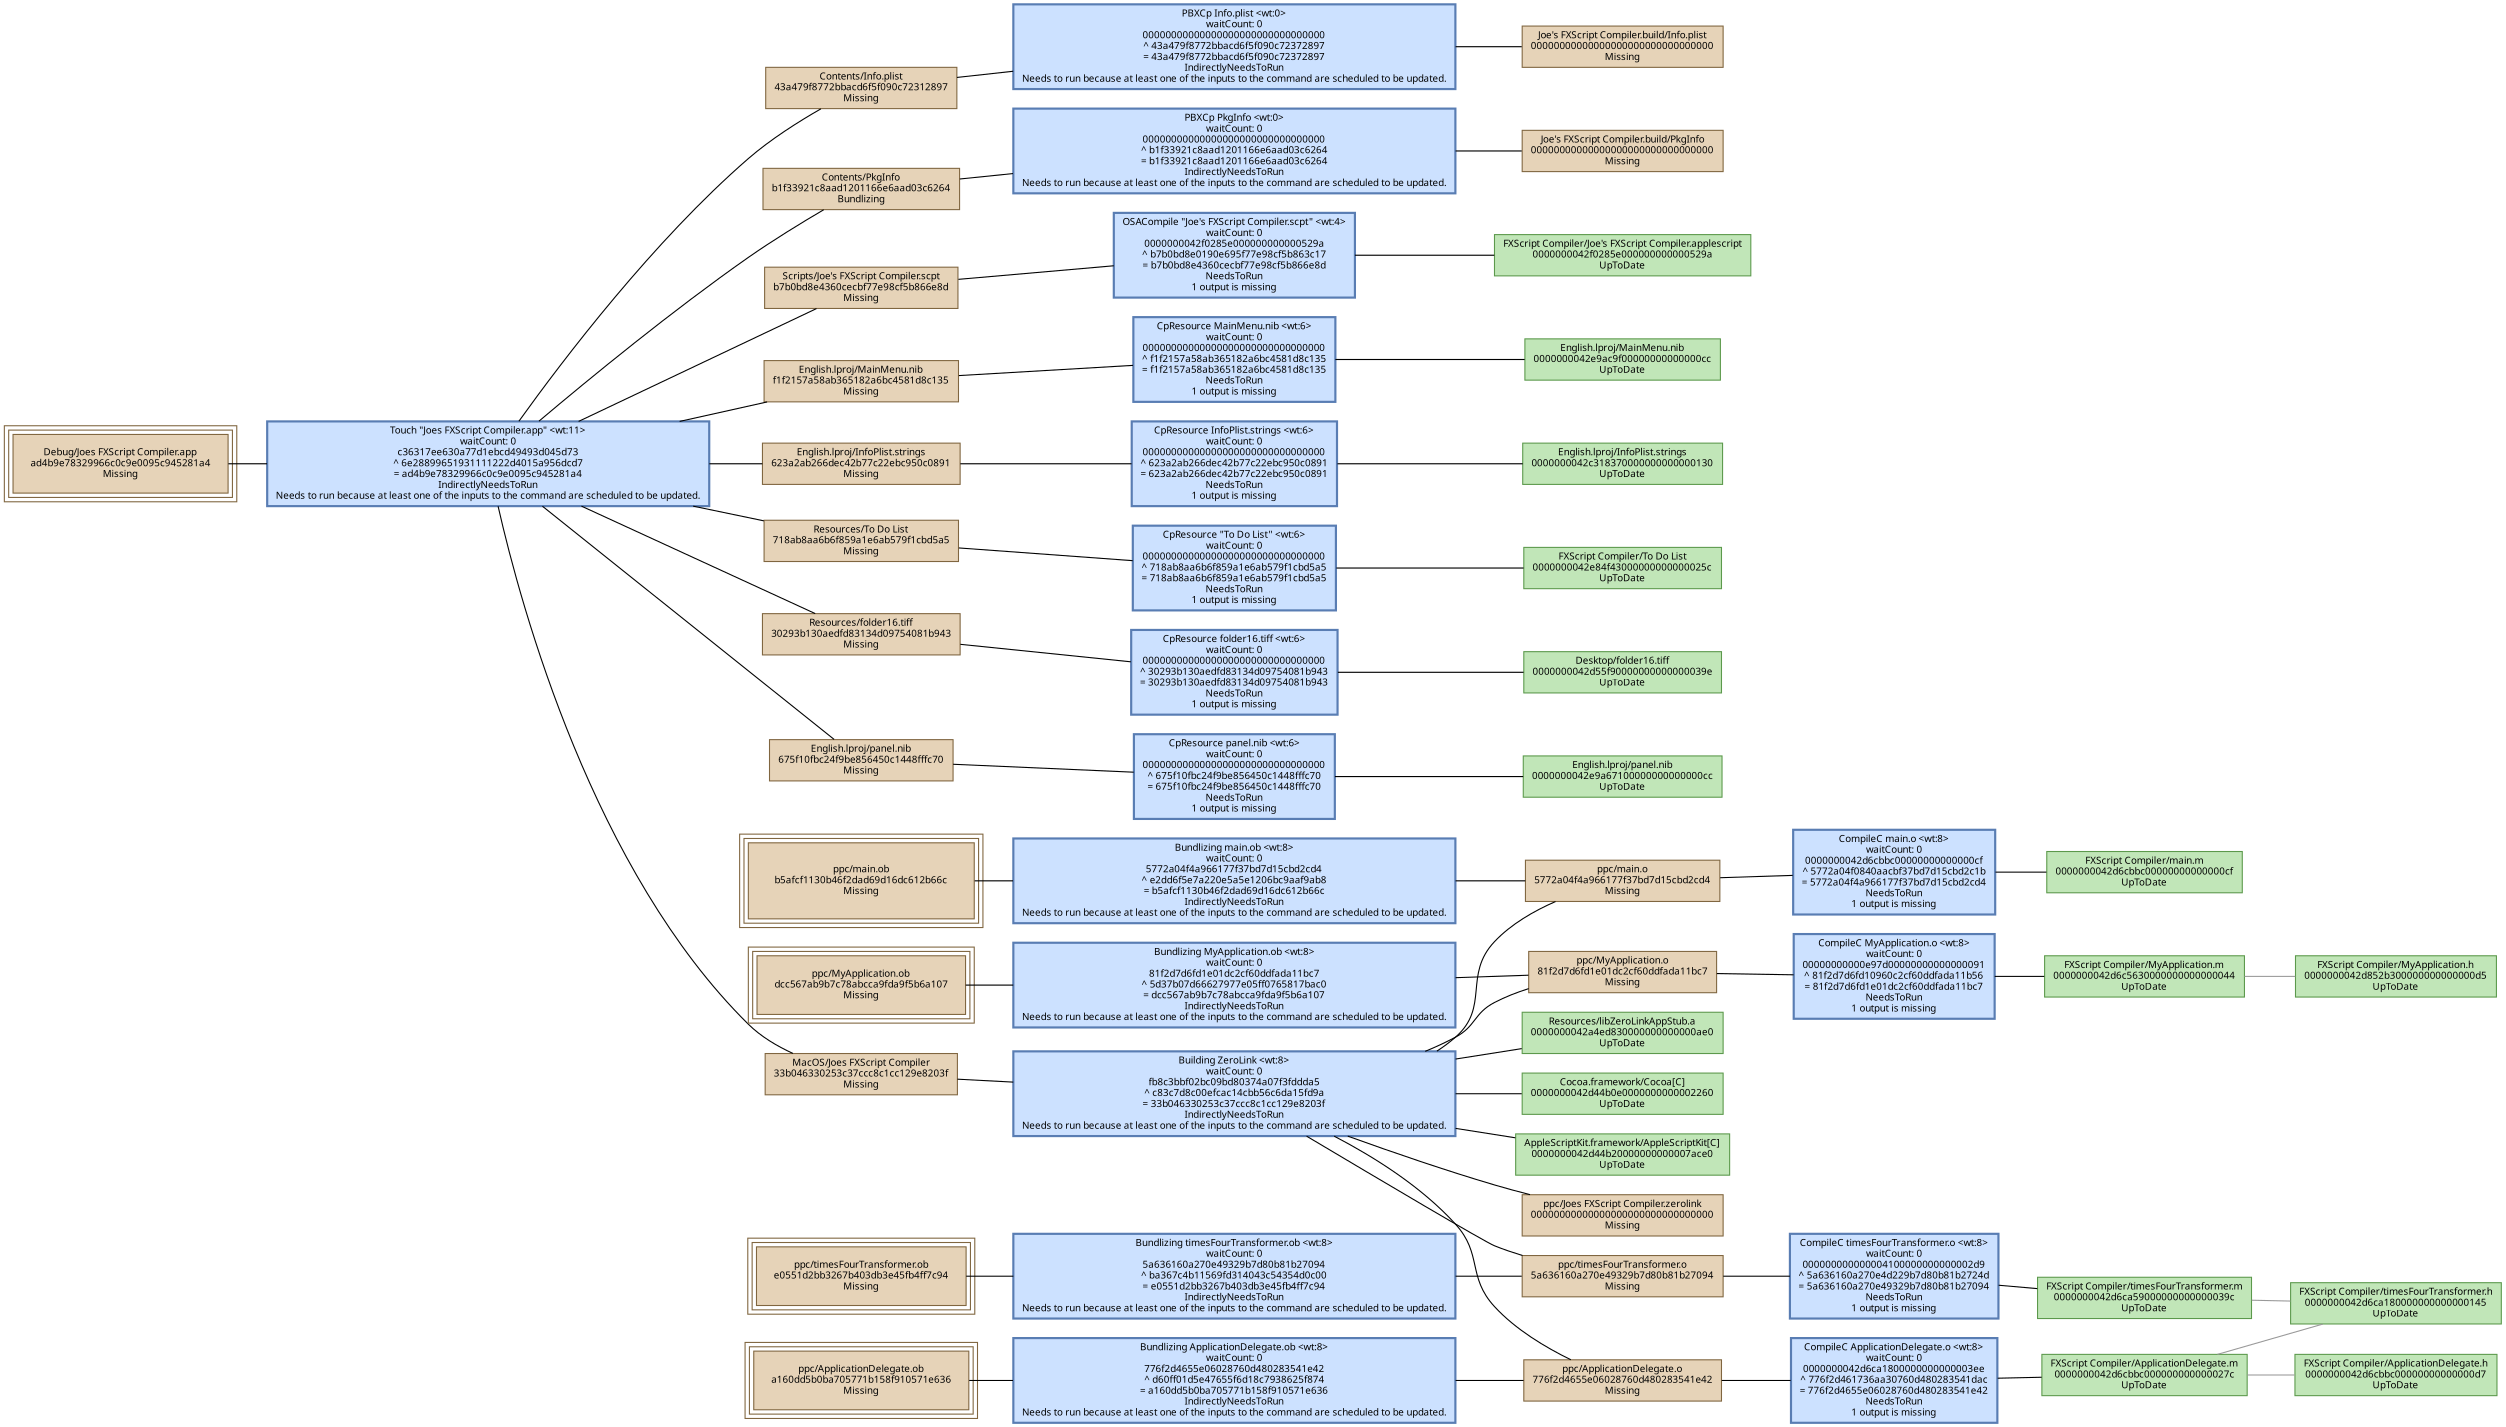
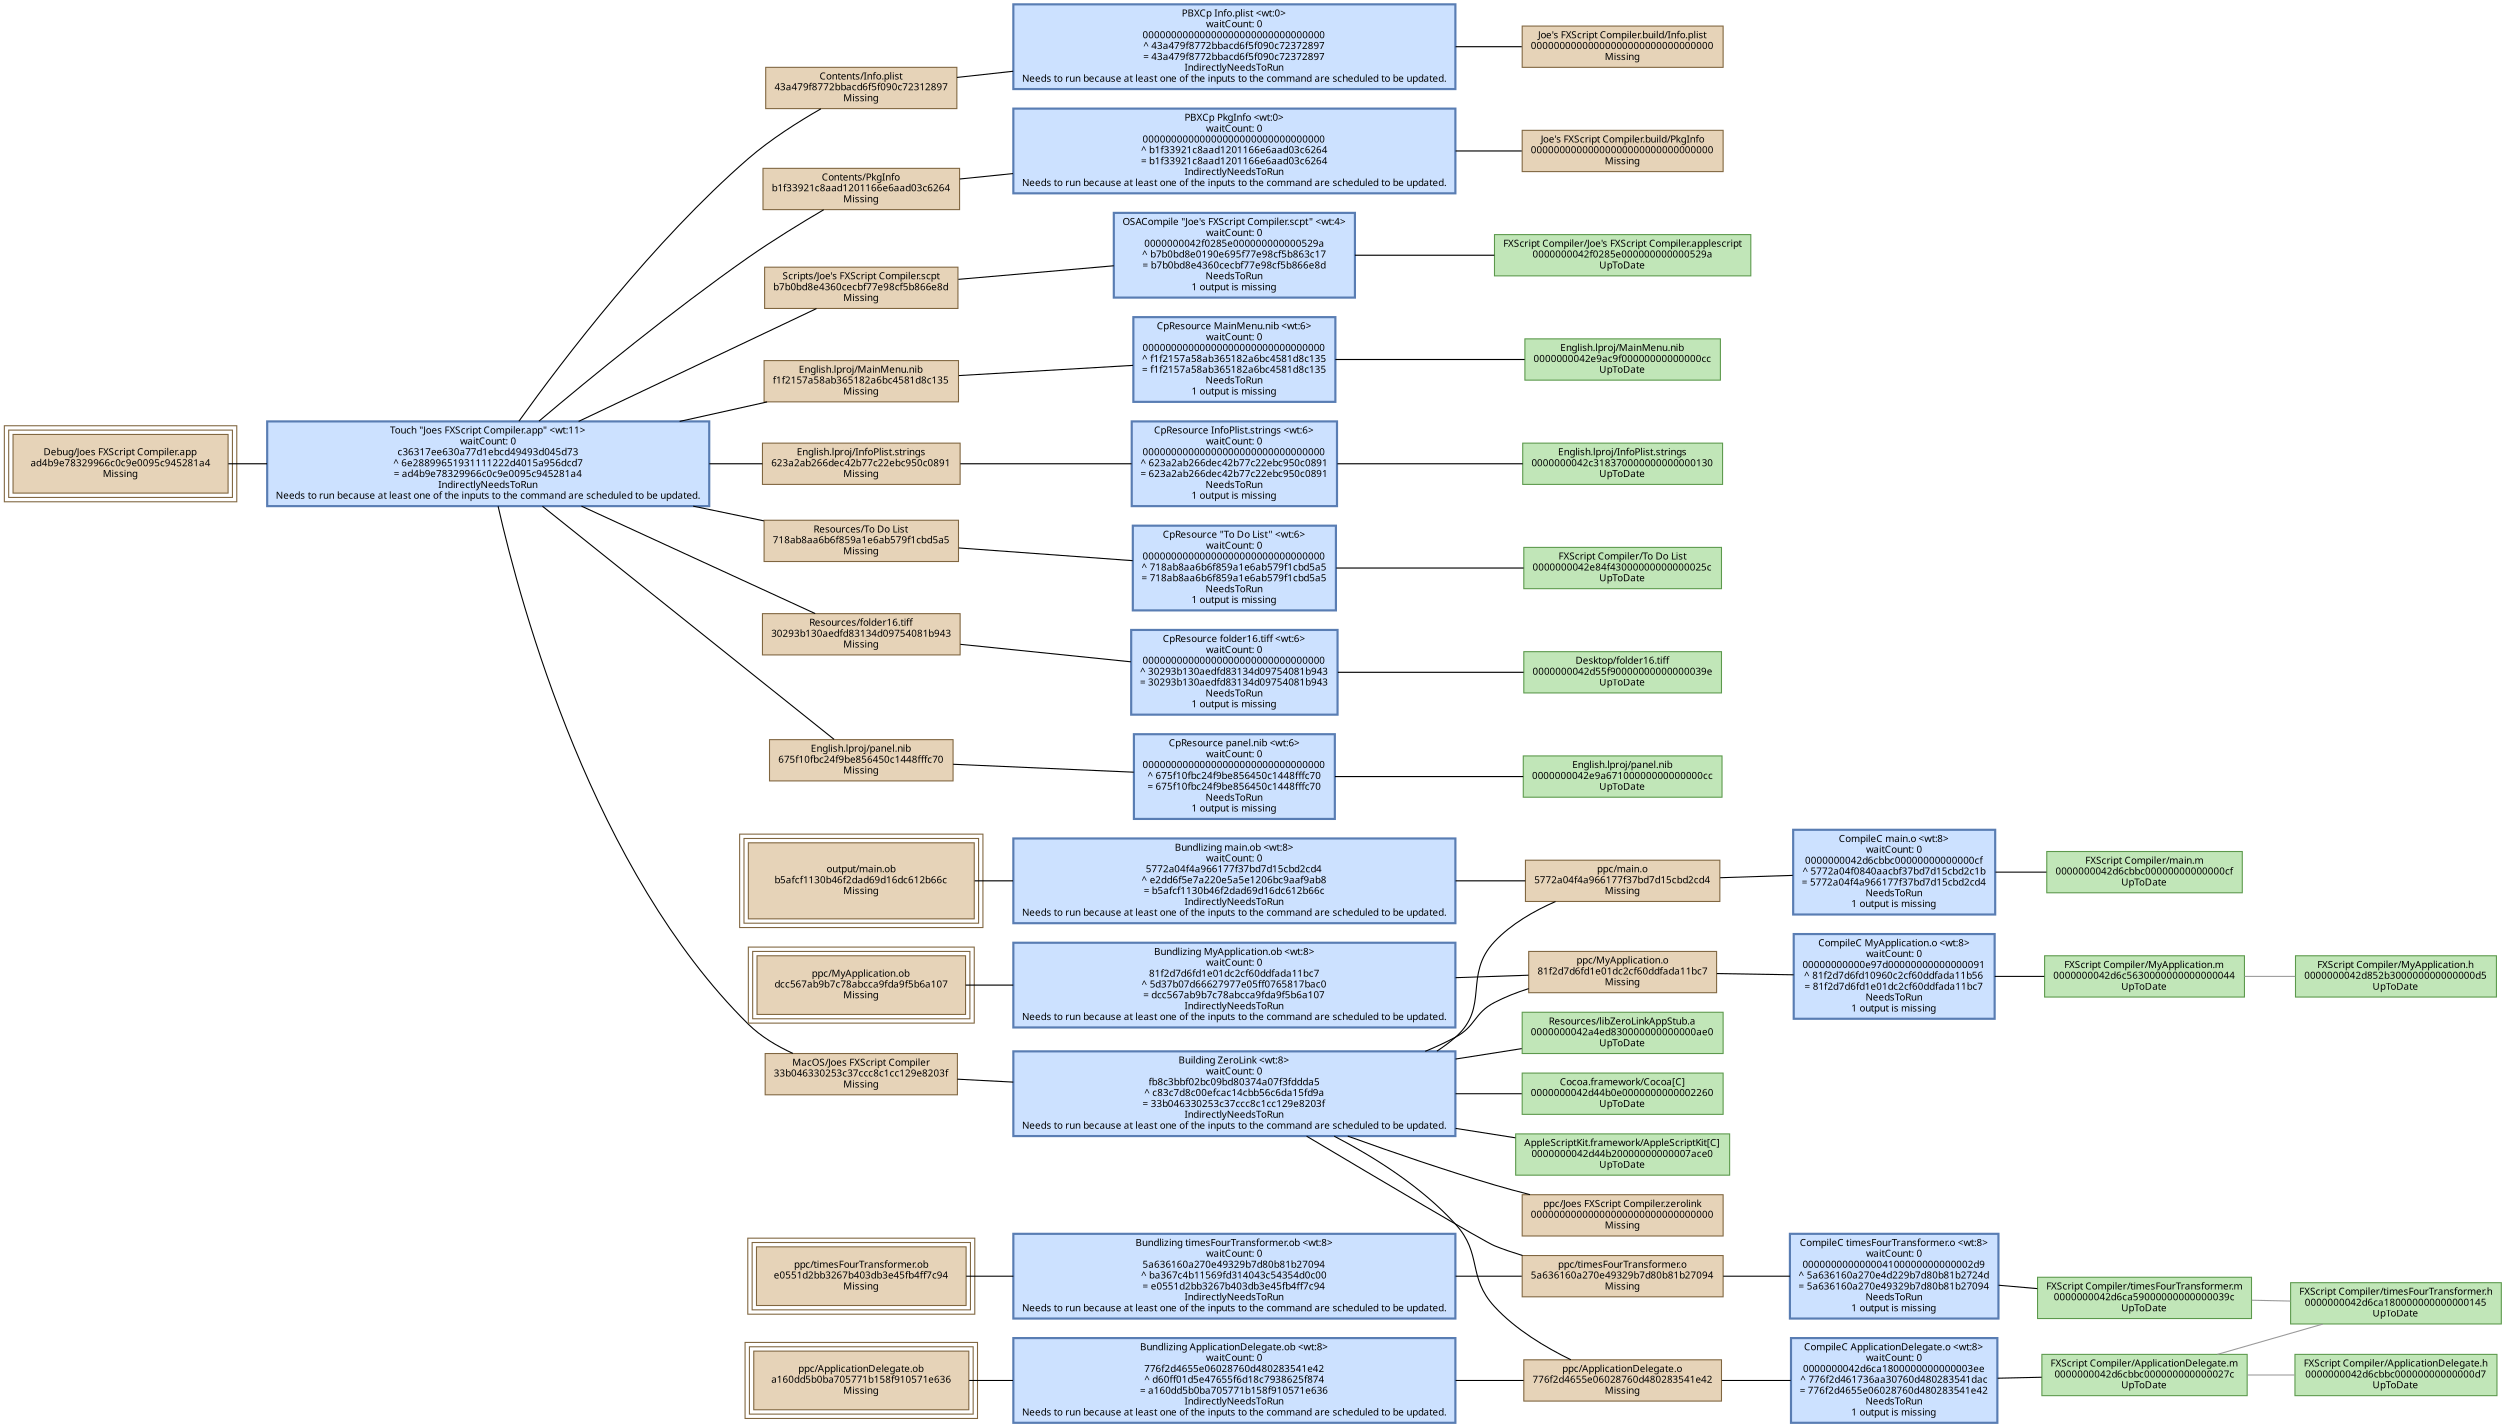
node "Contents/PkgInfo b1f33921c8aad1201166e6aad03c6264 Bundlizing": label "Contents/PkgInfo b1f33921c8aad1201166e6aad03c6264 Bundlizing" -> "Contents/PkgInfo b1f33921c8aad1201166e6aad03c6264 Missing"
node "ppc/main.ob b5afcf1130b46f2dad69d16dc612b66c Missing": label "ppc/main.ob b5afcf1130b46f2dad69d16dc612b66c Missing" -> "output/main.ob b5afcf1130b46f2dad69d16dc612b66c Missing"
